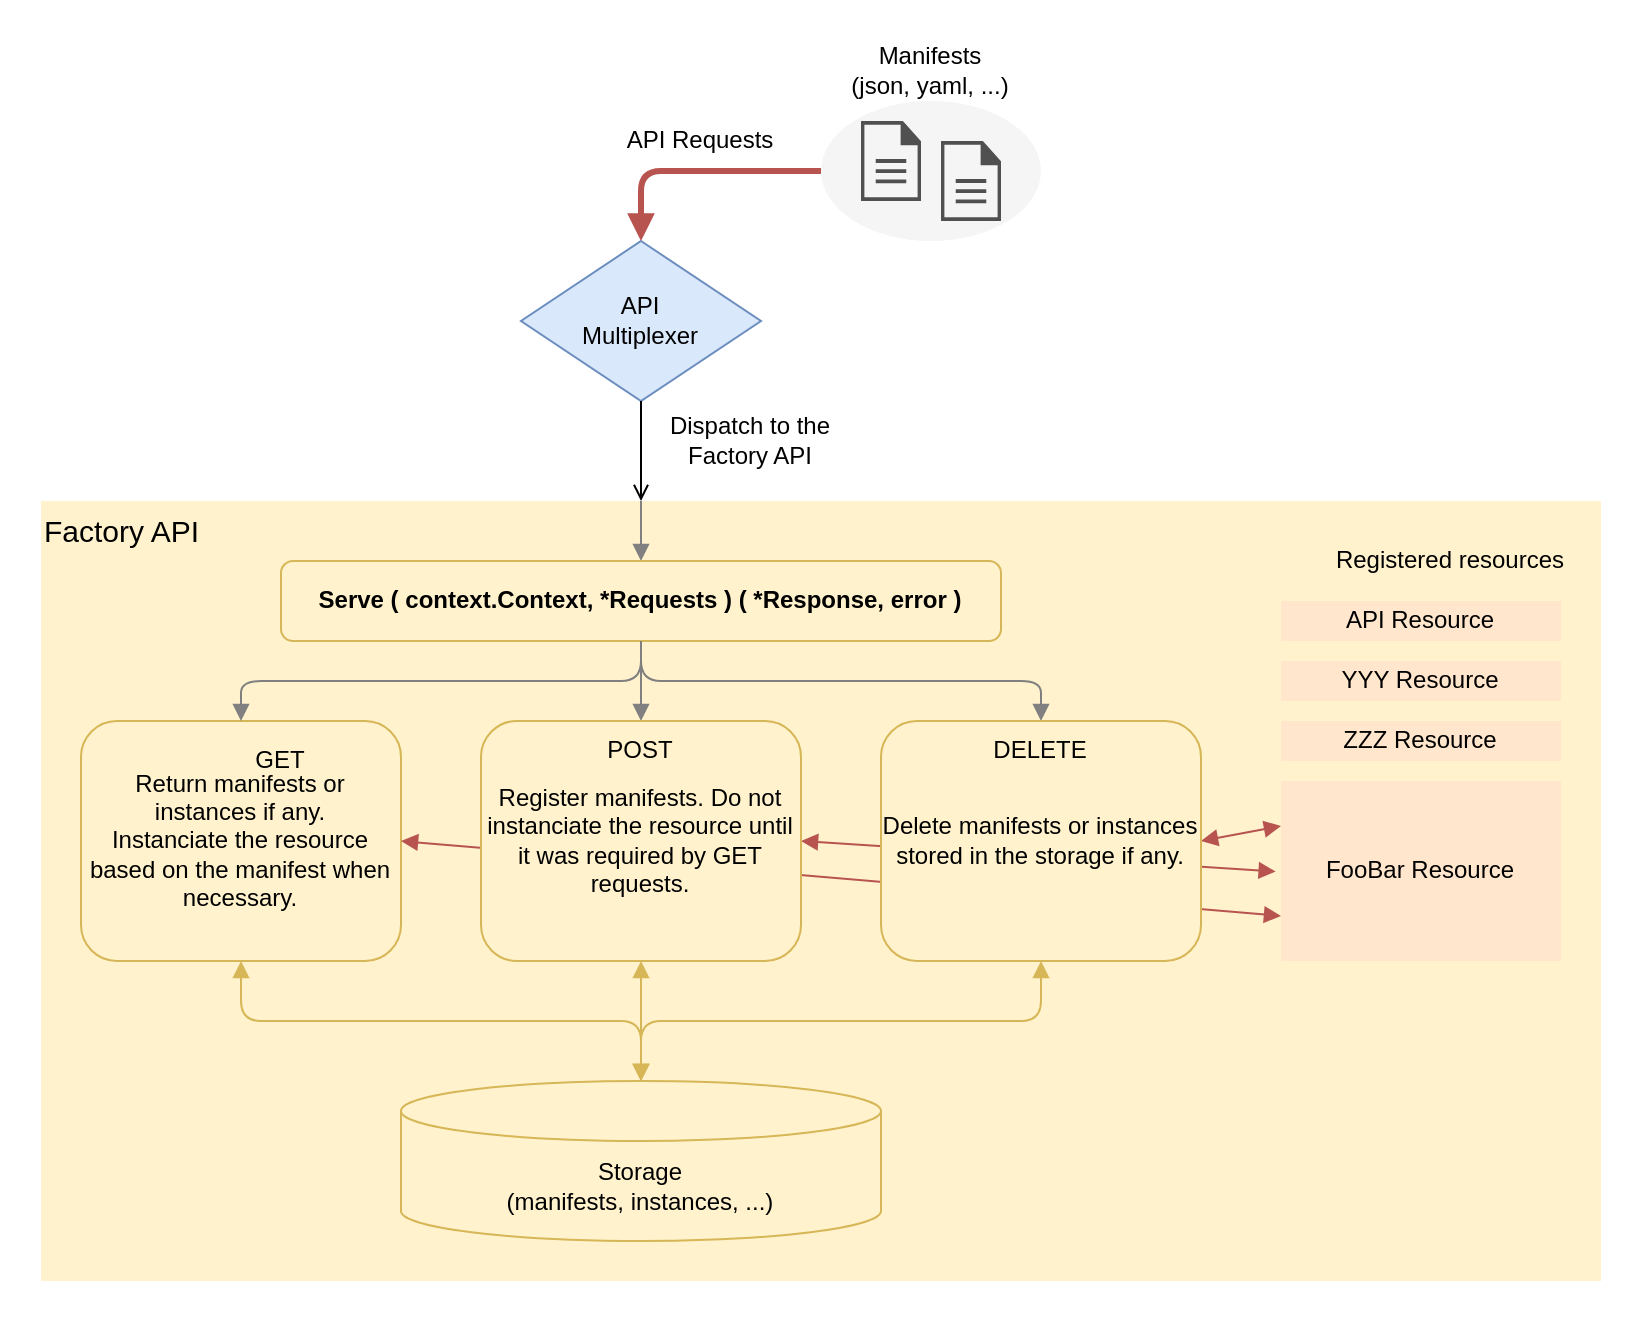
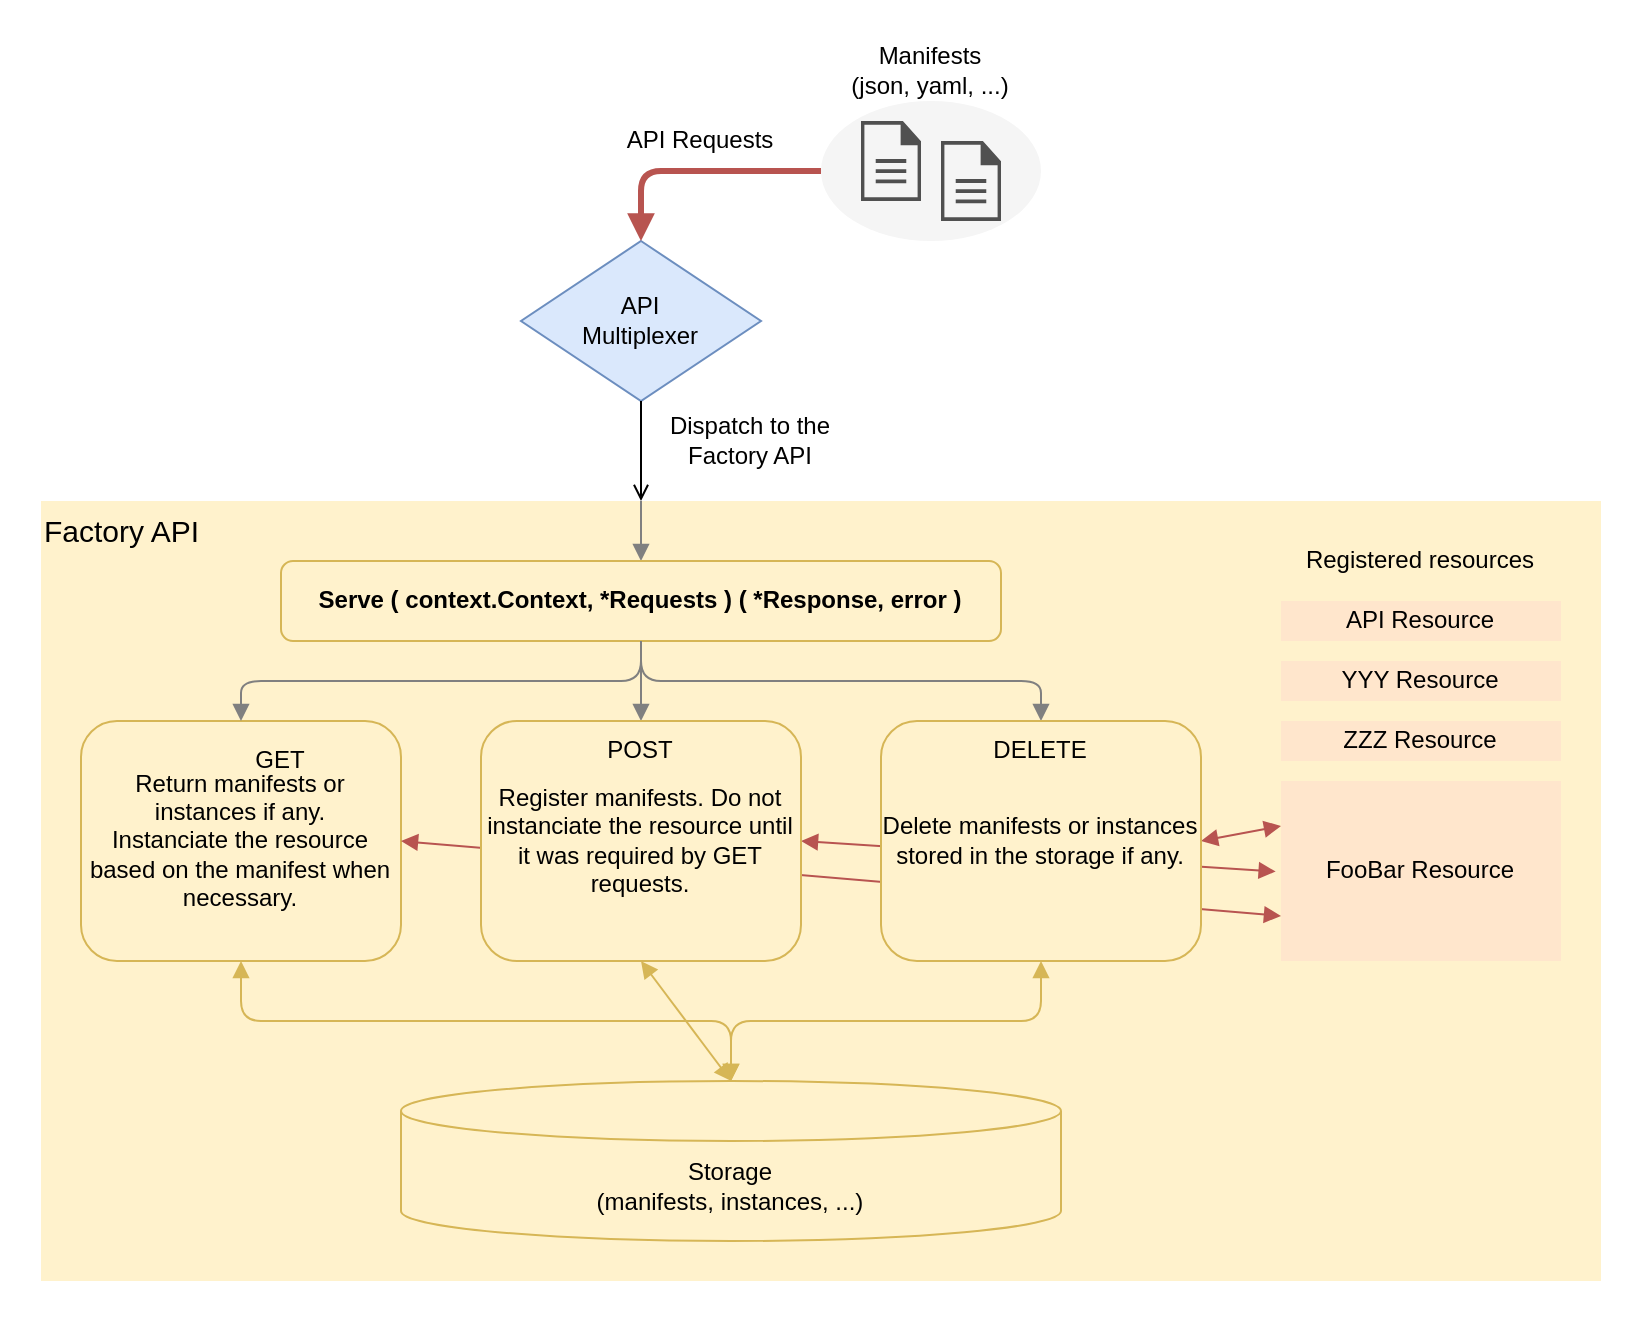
node "Registered resources": moved (1451, 561) -> (1421, 561)
node "Storage (manifests, instances, ...)": size 480x160 -> 660x160
